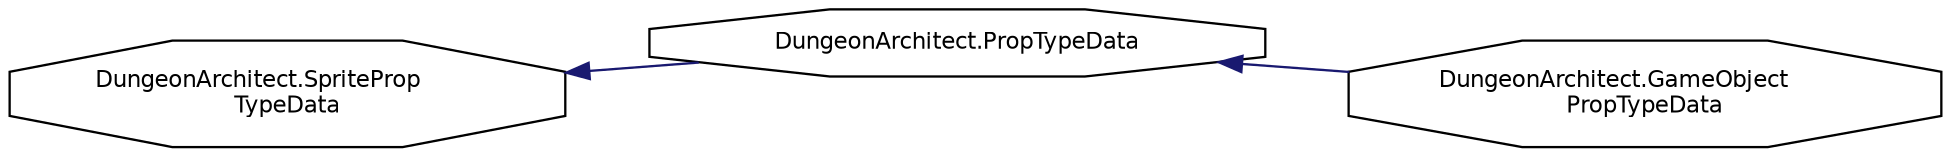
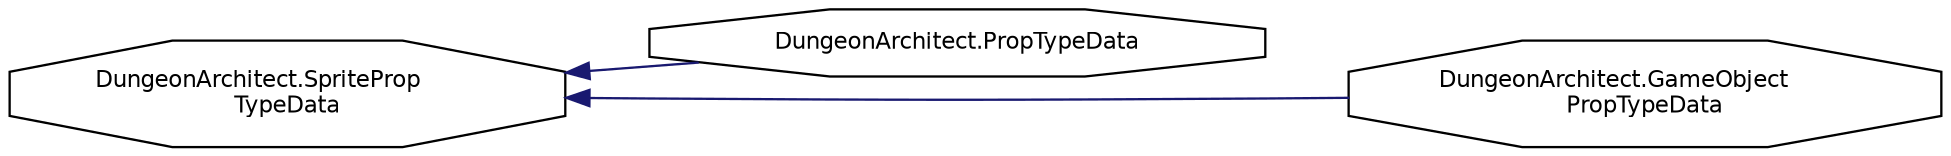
edge "DungeonArchitect.GameObject PropTypeData" -> "DungeonArchitect.PropTypeData": now "DungeonArchitect.GameObject PropTypeData" -> "DungeonArchitect.SpriteProp TypeData"
